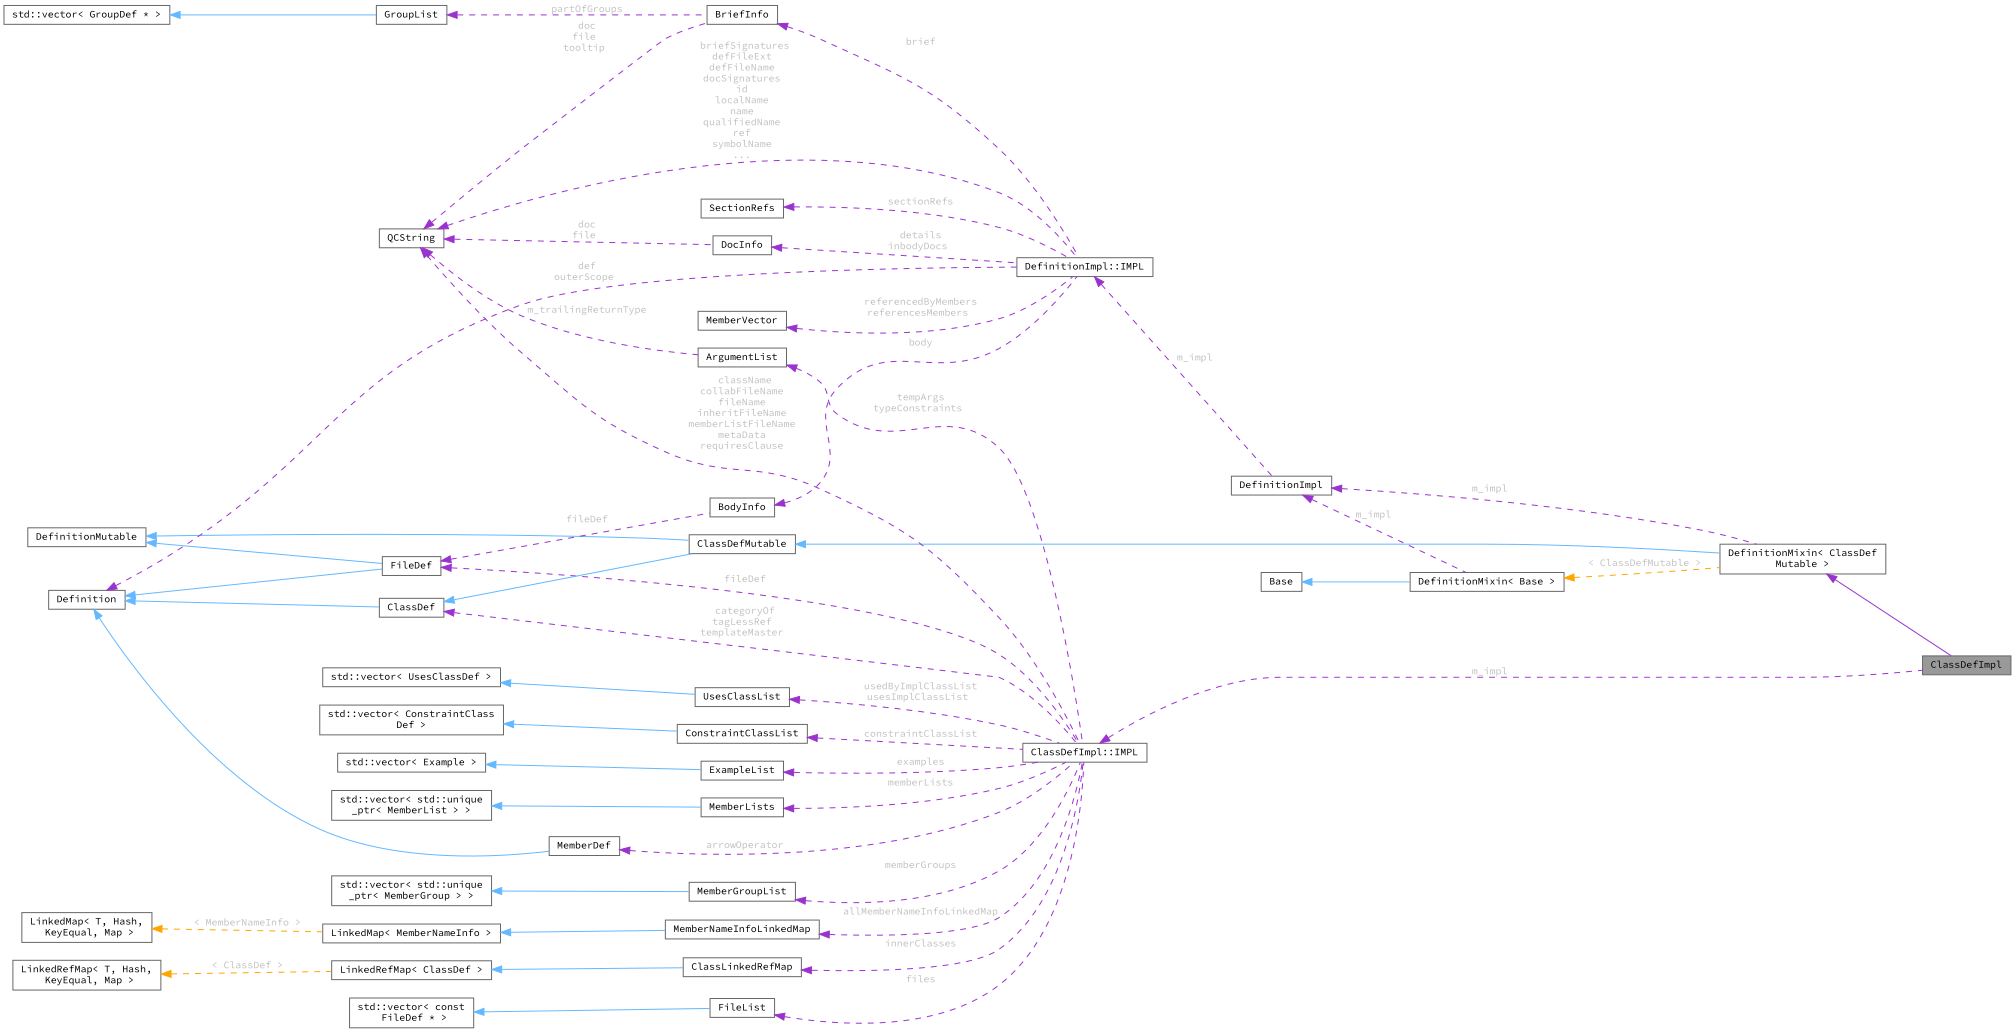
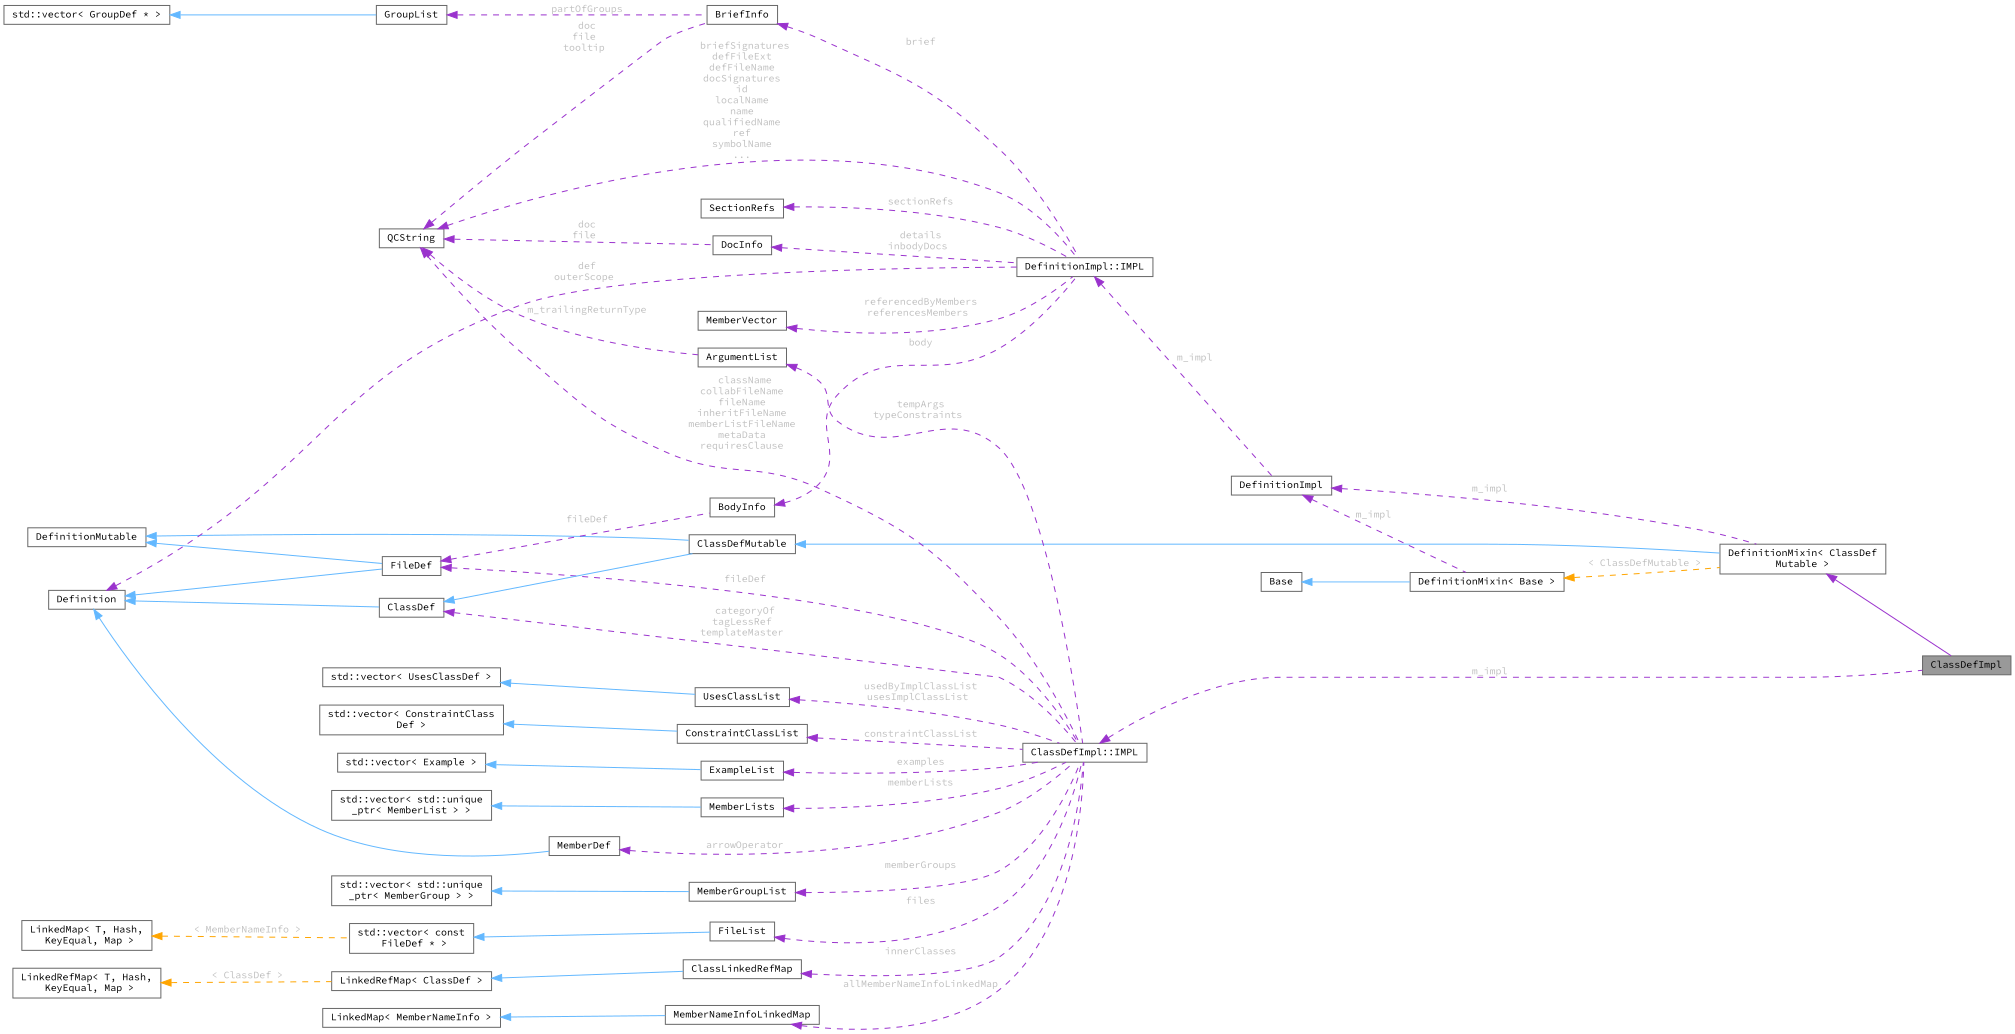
edge "LinkedMap< MemberNameInfo >" -> "LinkedMap< T, Hash, KeyEqual, Map >": now "std::vector< const FileDef * >" -> "LinkedMap< T, Hash, KeyEqual, Map >"
